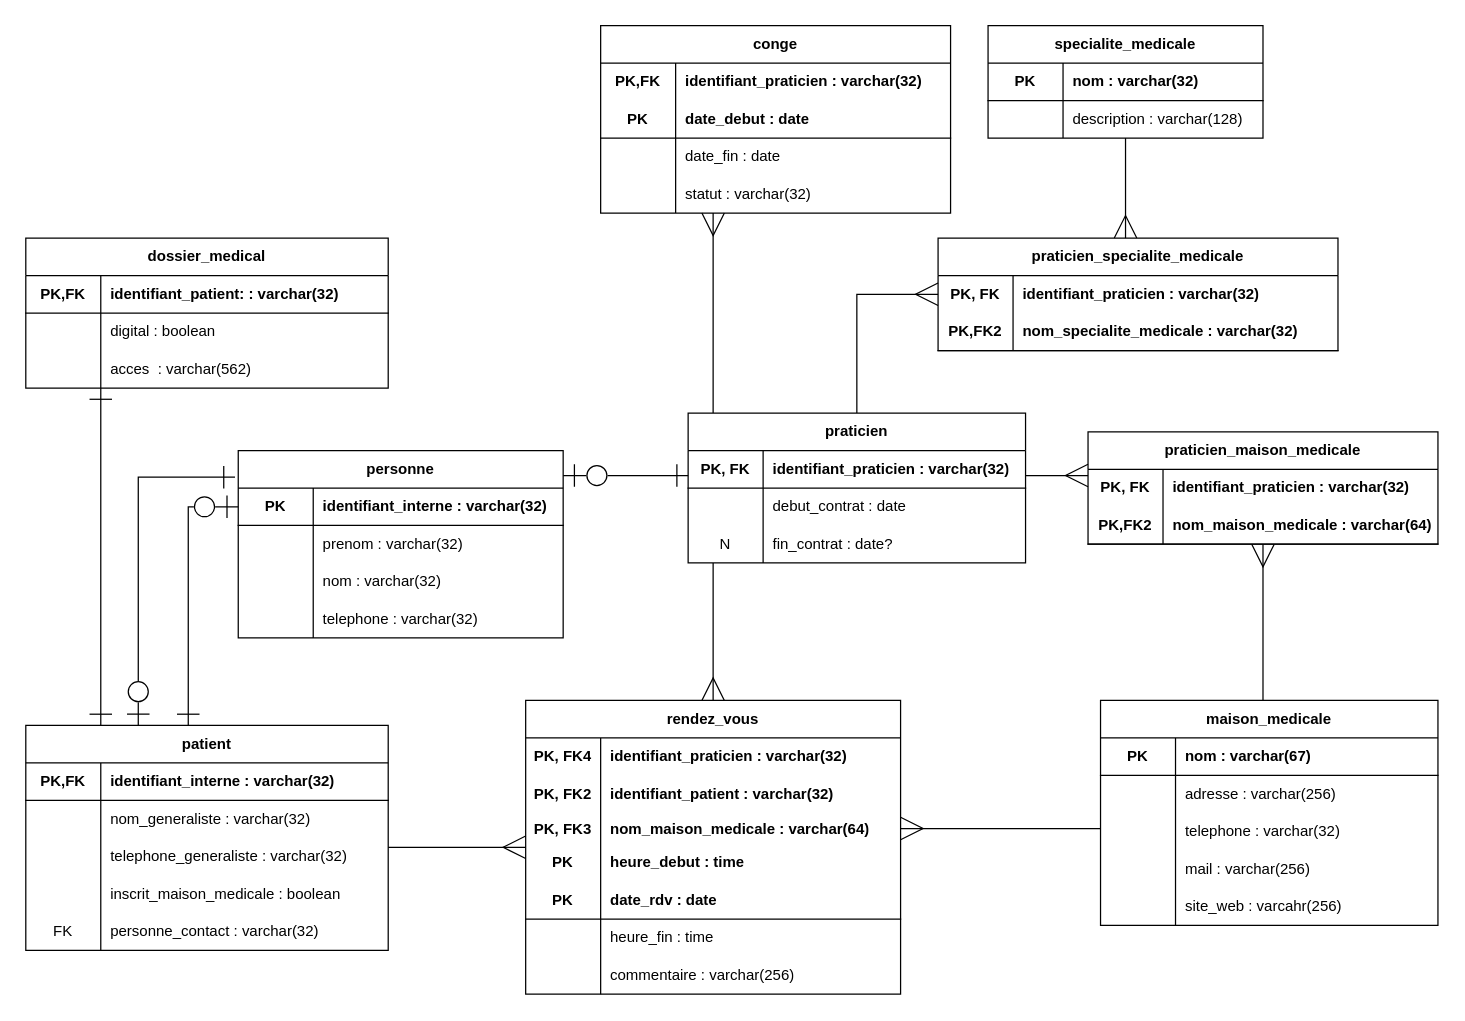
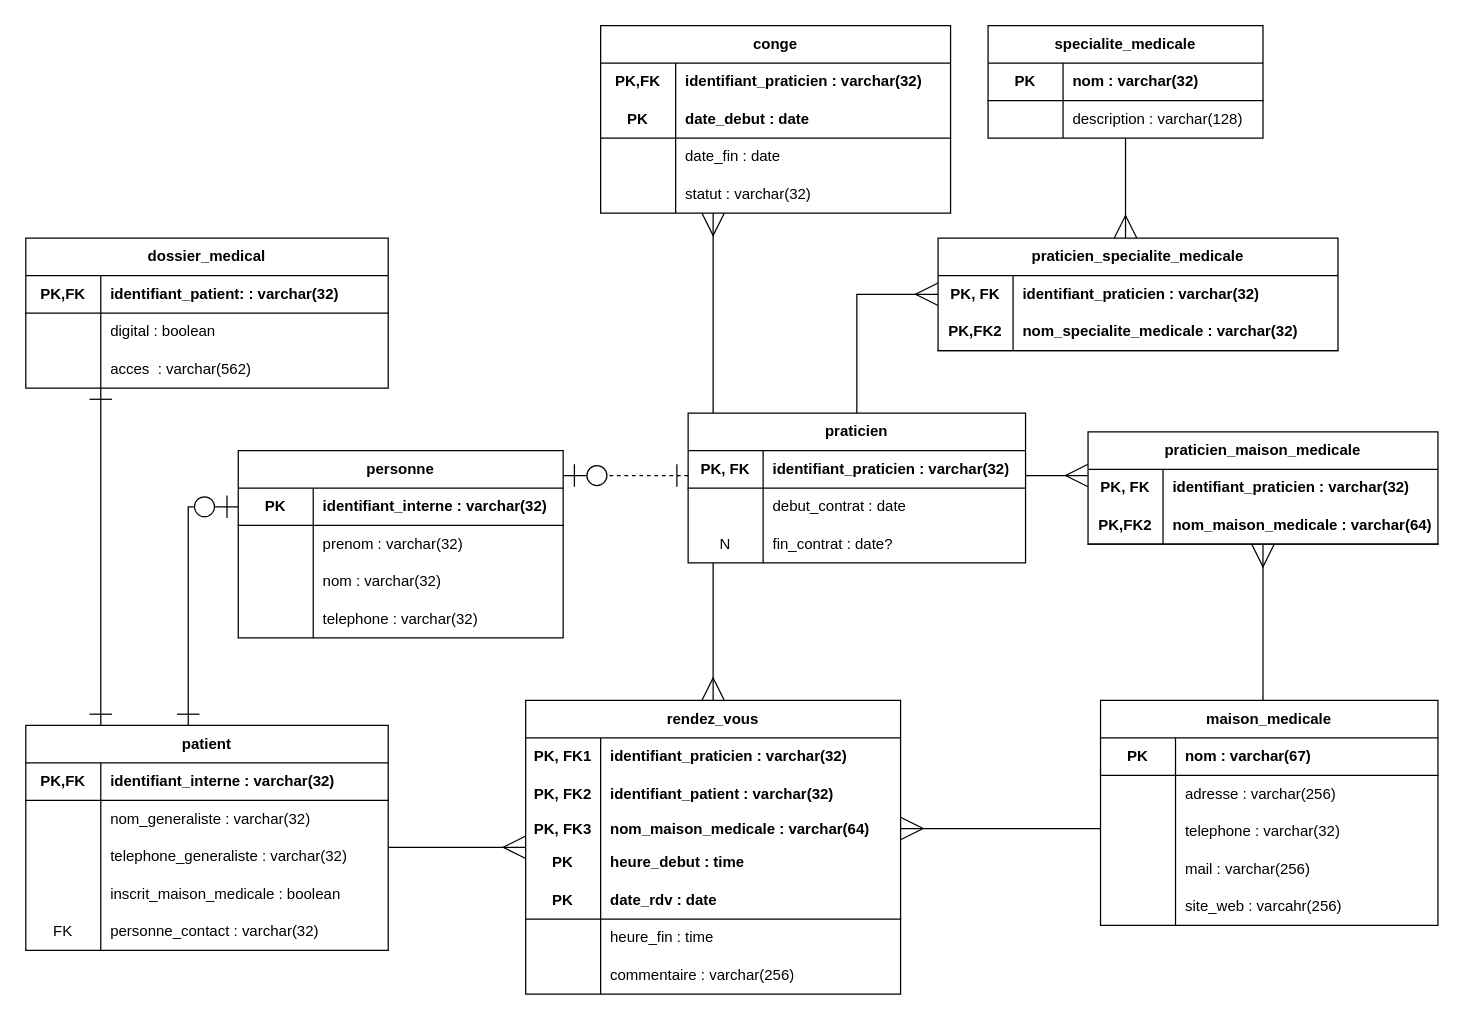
edge "praticien" -- "personne": style solid -> dashed
edge "personne" -- "patient": removed
node "PK, FK4": label "PK, FK4" -> "PK, FK1"
